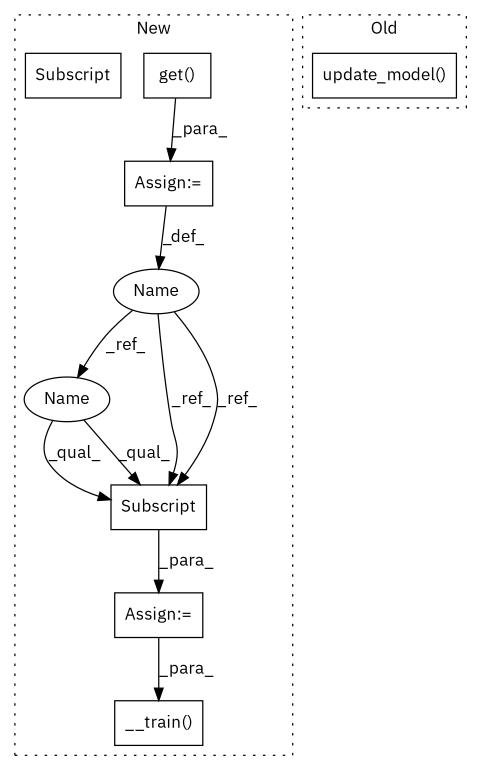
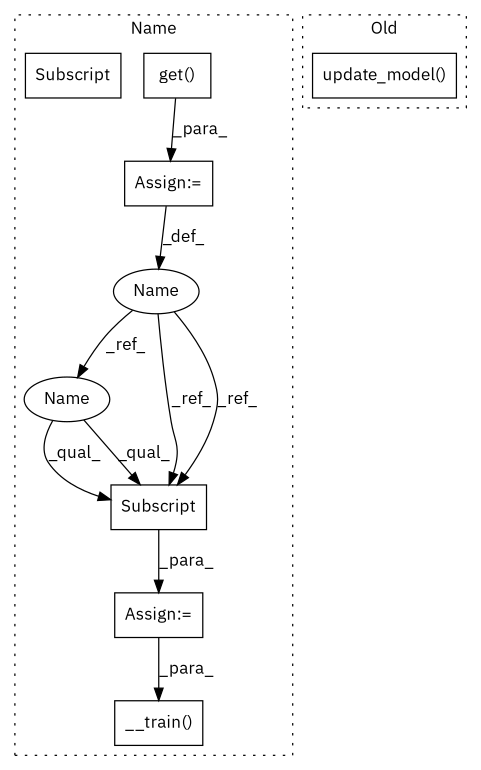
cluster "New": label "New" -> "Name"
